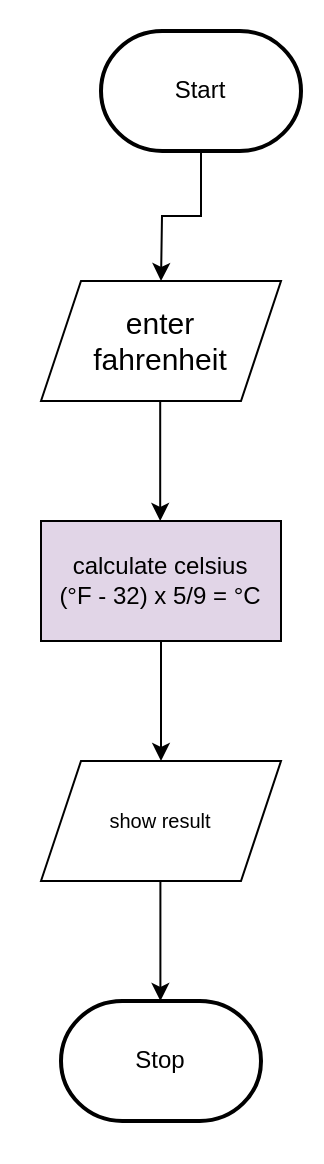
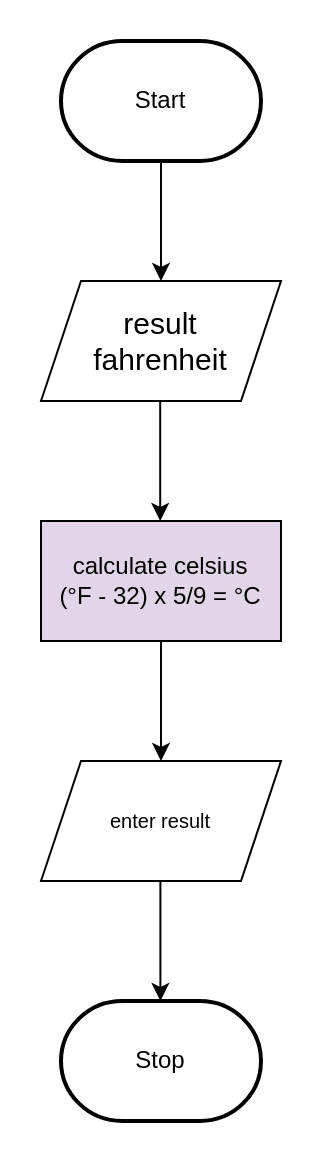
node "Start": moved (201, 91) -> (161, 101)
node "enter fahrenheit": label "enter fahrenheit" -> "result fahrenheit"
node "show result": label "show result" -> "enter result"
